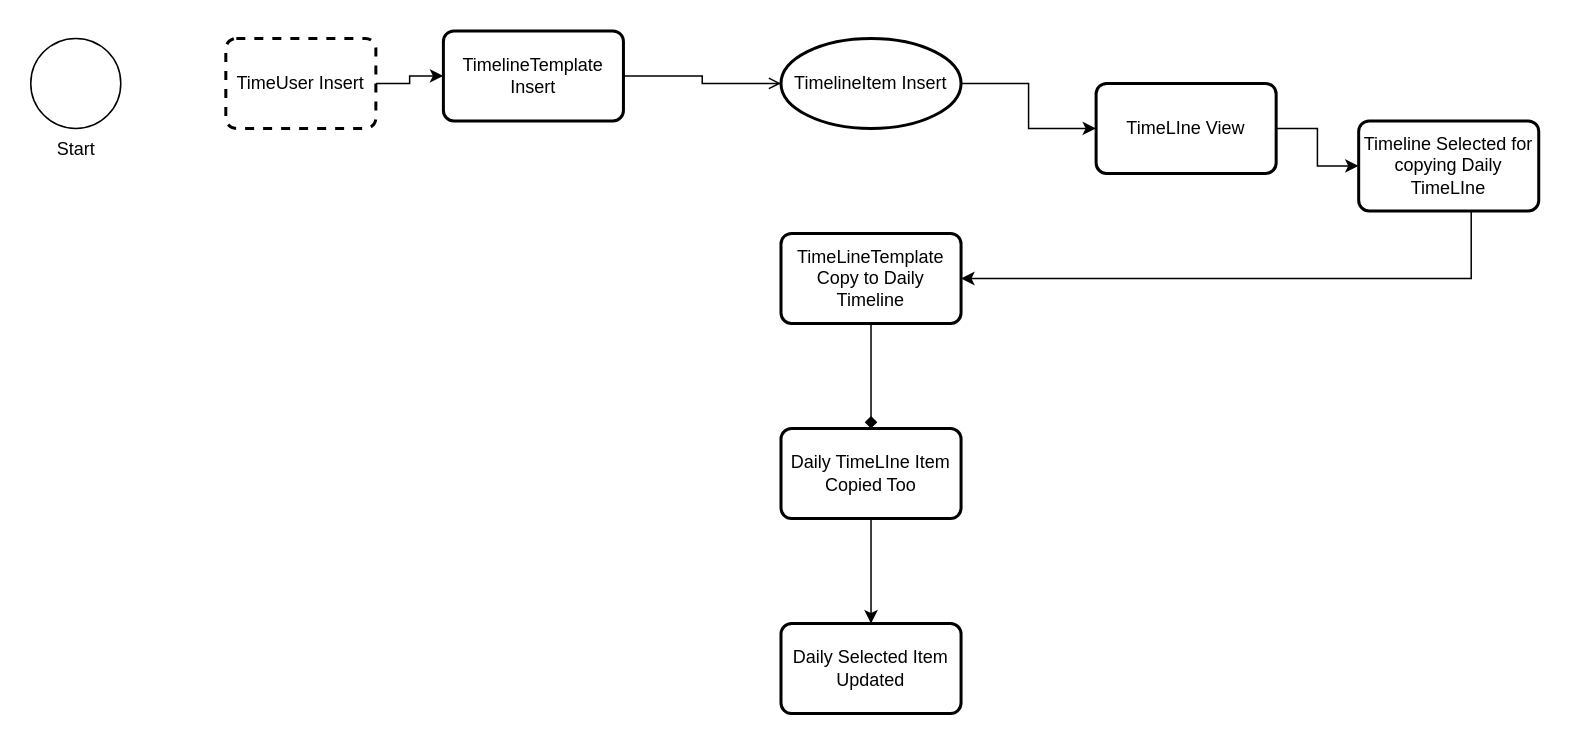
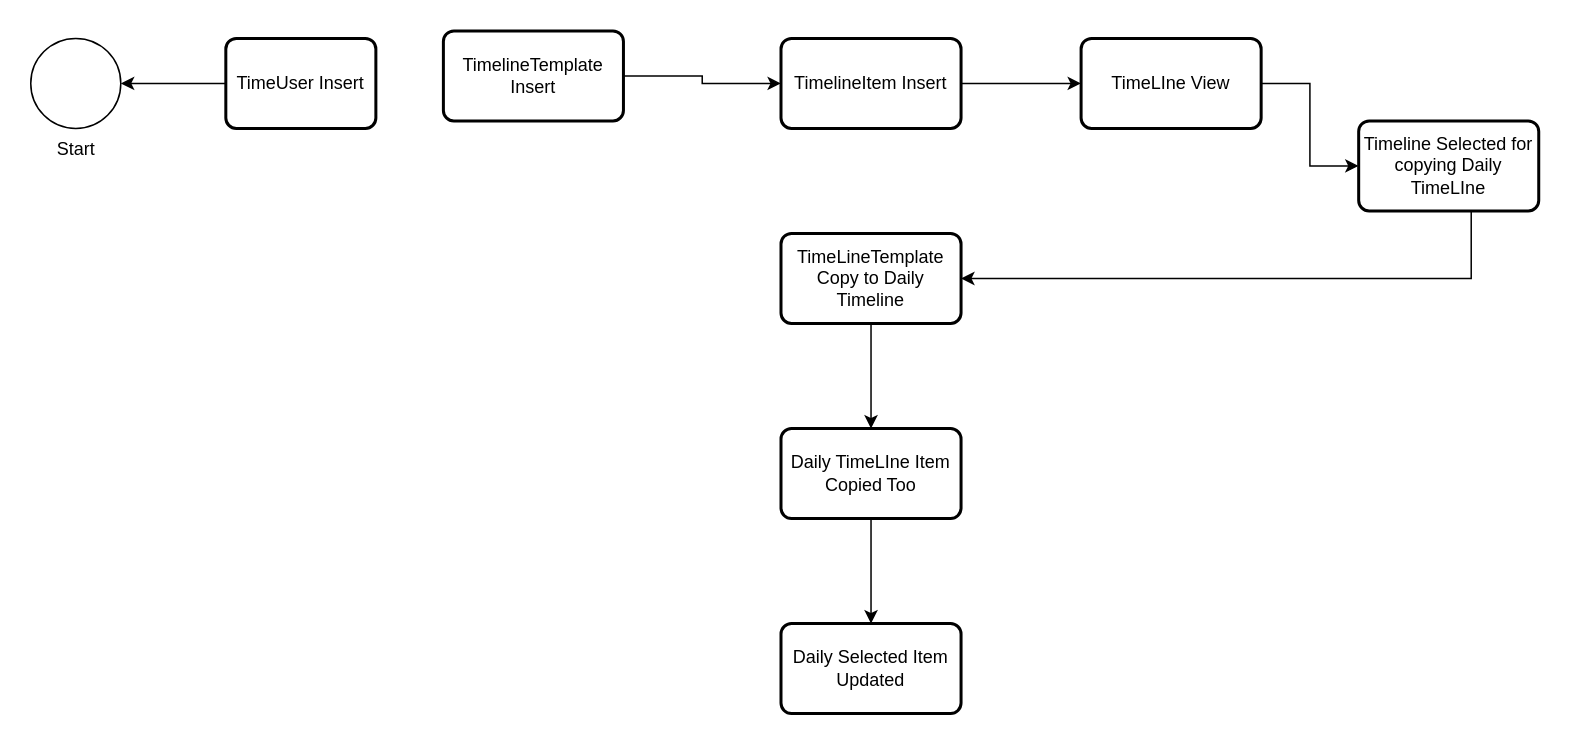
node "TimeUser Insert": style dashed -> solid
edge "TimeUser Insert" -> "TimelineTemplate Insert": now "TimeUser Insert" -> "Start"
edge "TimelineTemplate Insert" -> "TimelineItem Insert": arrowhead open -> classic
node "TimelineItem Insert": shape ellipse -> rounded rectangle
node "TimeLIne View": moved (1186, 128) -> (1171, 83)
edge "TimeLineTemplate Copy to Daily Timeline" -> "Daily TimeLIne Item Copied Too": arrowhead diamond -> classic
